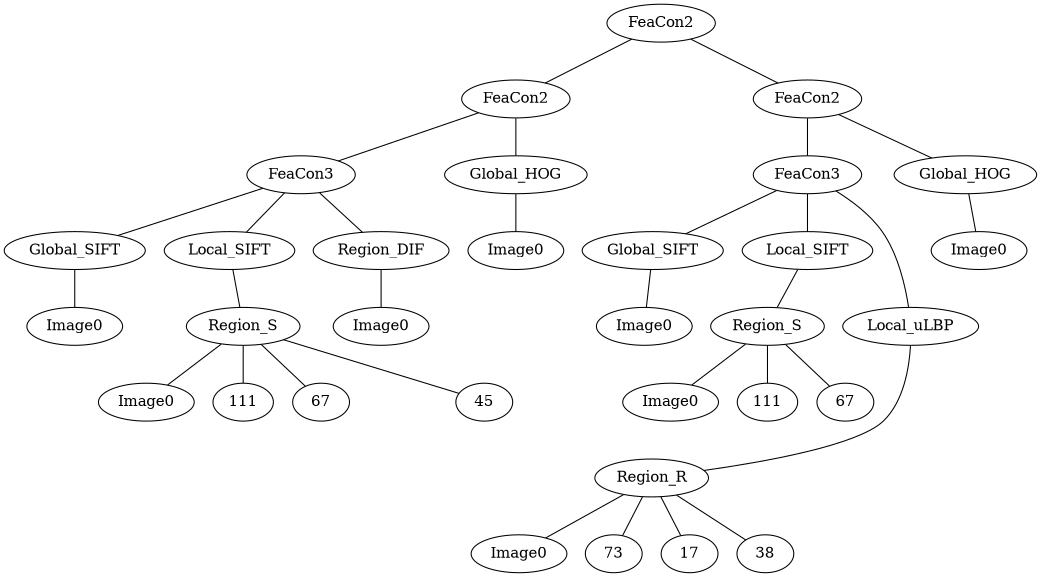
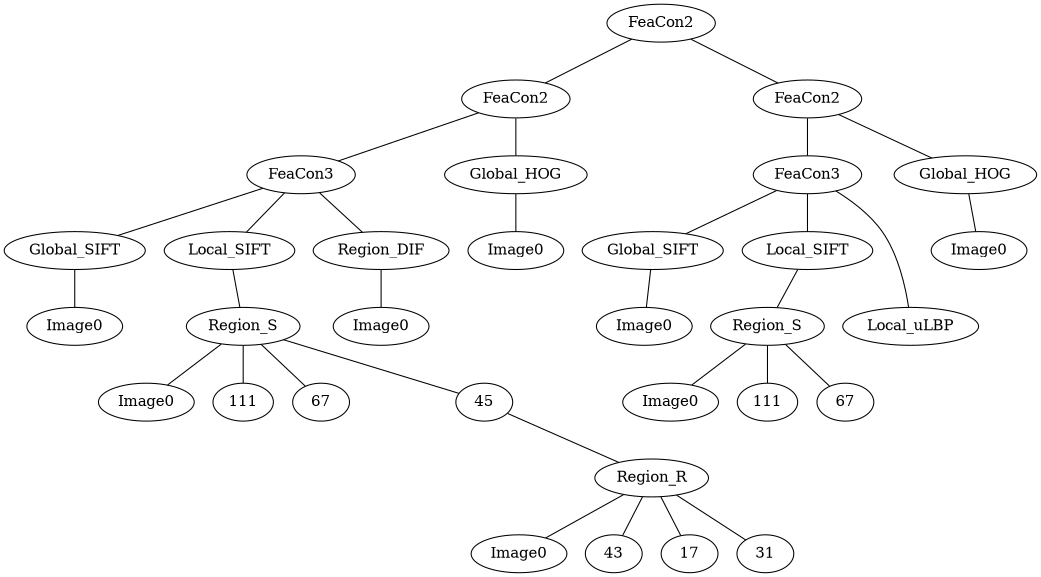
edge "Local_uLBP" -- "Region_R": now "45" -- "Region_R"
node "73": label "73" -> "43"
node "38": label "38" -> "31"
